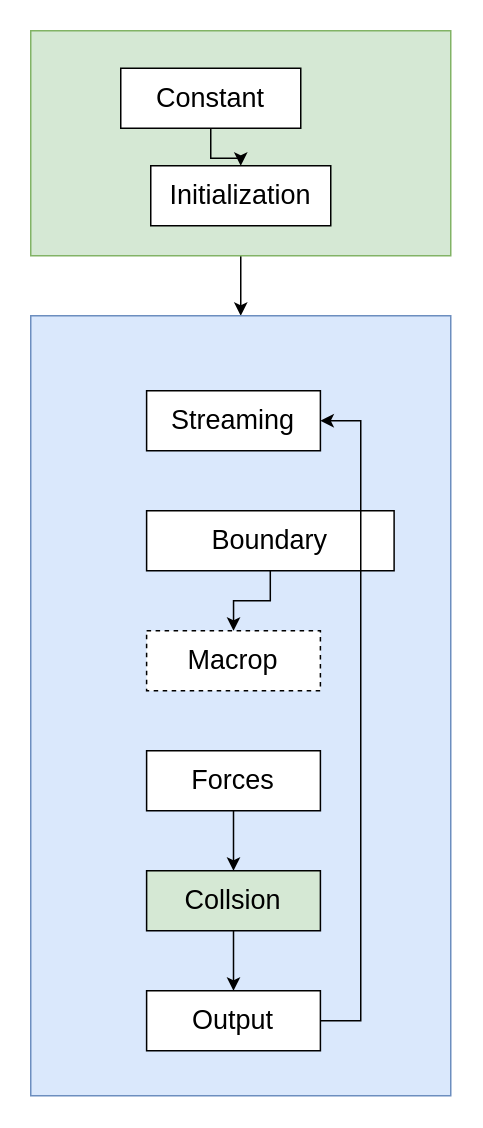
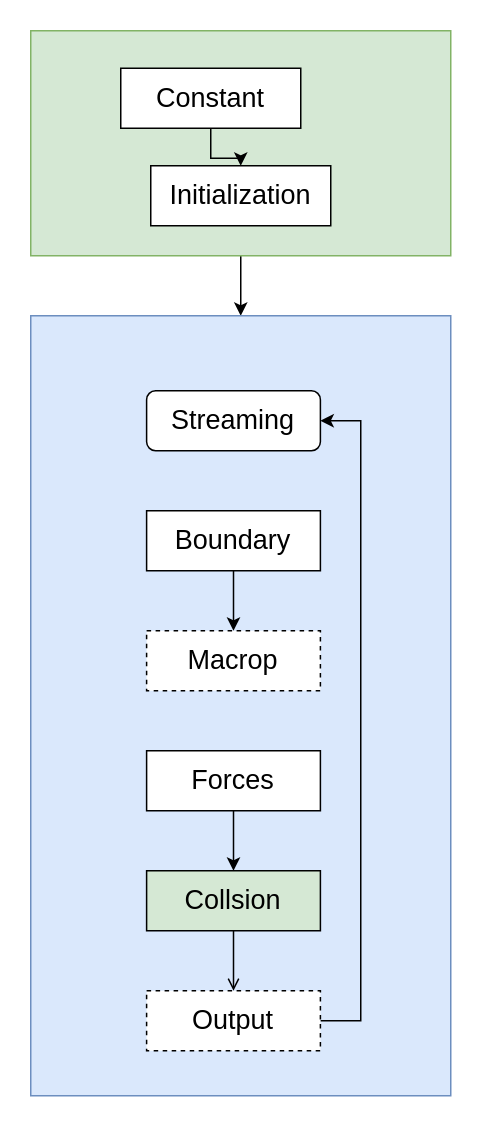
node "Streaming": shape rectangle -> rounded rectangle
node "Boundary": size 248x60 -> 174x60
edge "Collsion" -> "Output": arrowhead classic -> open
node "Output": style solid -> dashed
